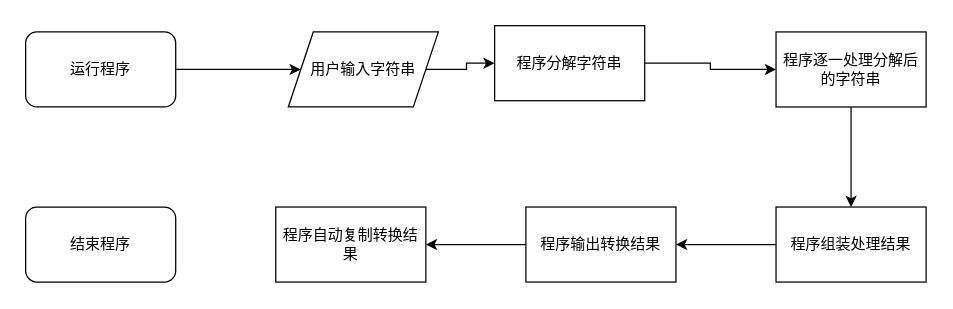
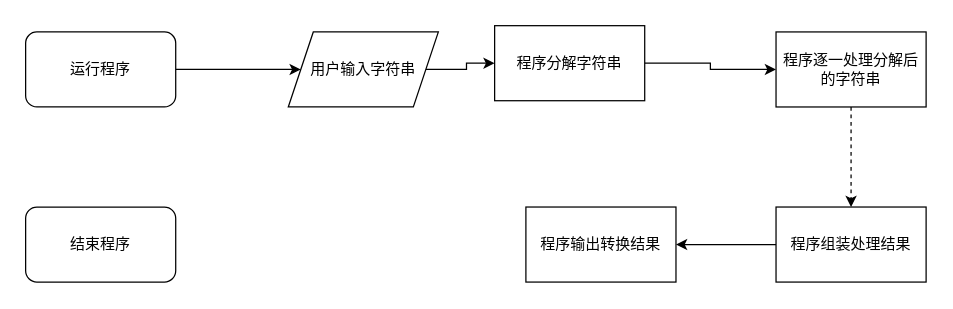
edge "程序逐一处理分解后的字符串" -> "程序组装处理结果": style solid -> dashed
node "程序自动复制转换结果": removed
edge "程序输出转换结果" -> "程序自动复制转换结果": removed
